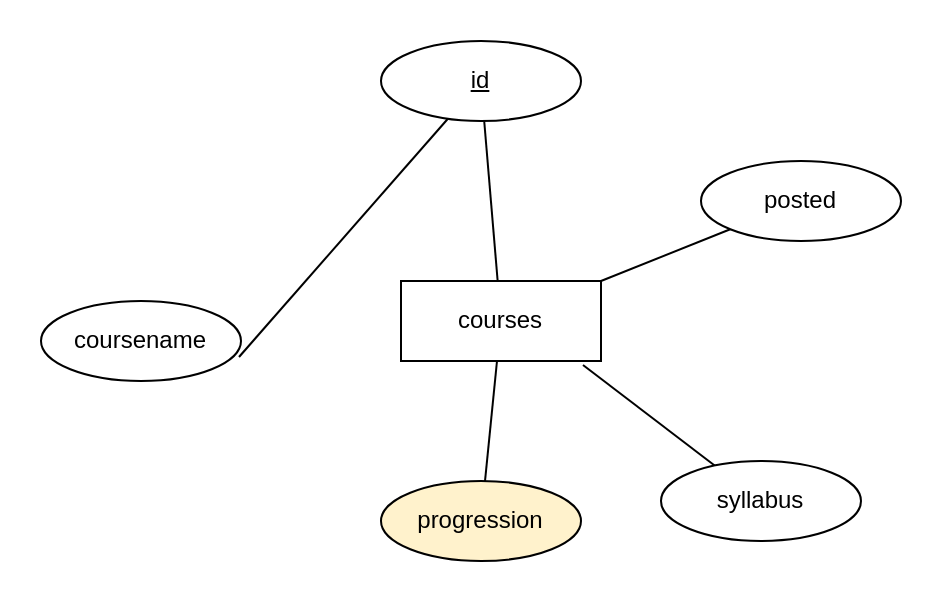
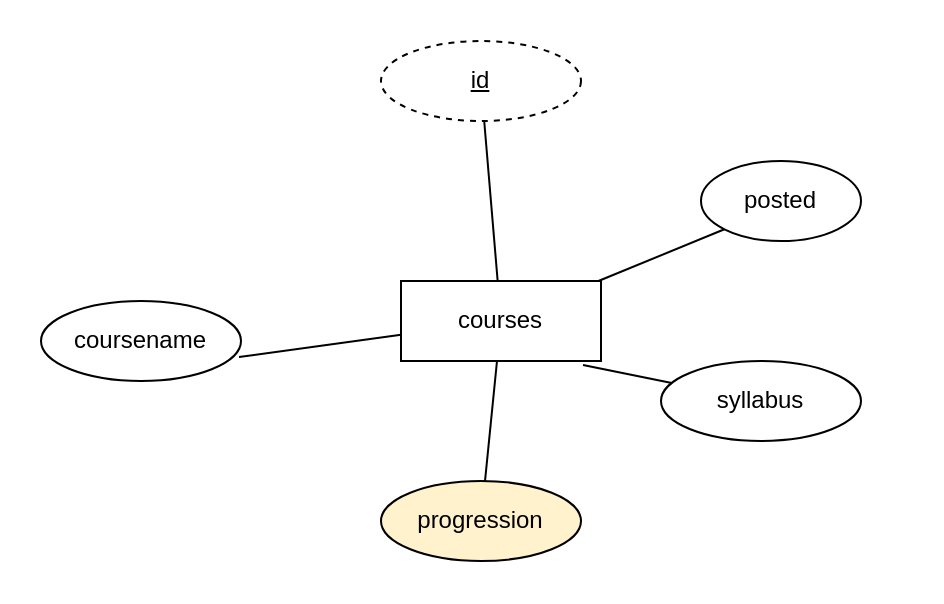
node "id": style solid -> dashed
node "posted": size 200x80 -> 160x80
edge "id" -- "coursename": now "courses" -- "coursename"
node "syllabus": moved (761, 501) -> (761, 401)
